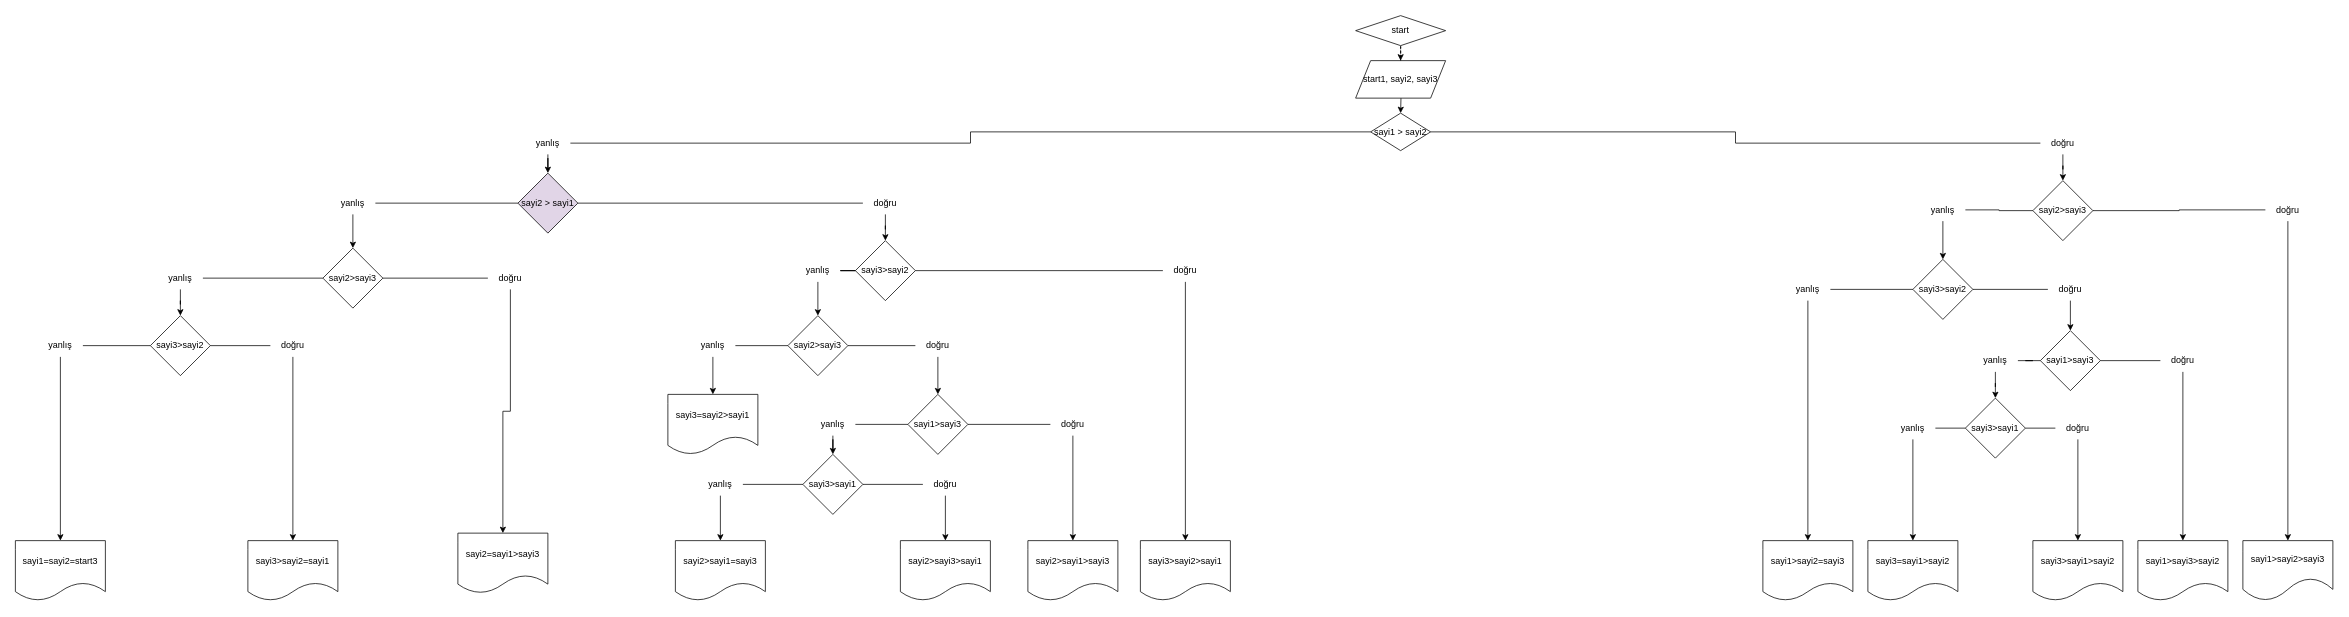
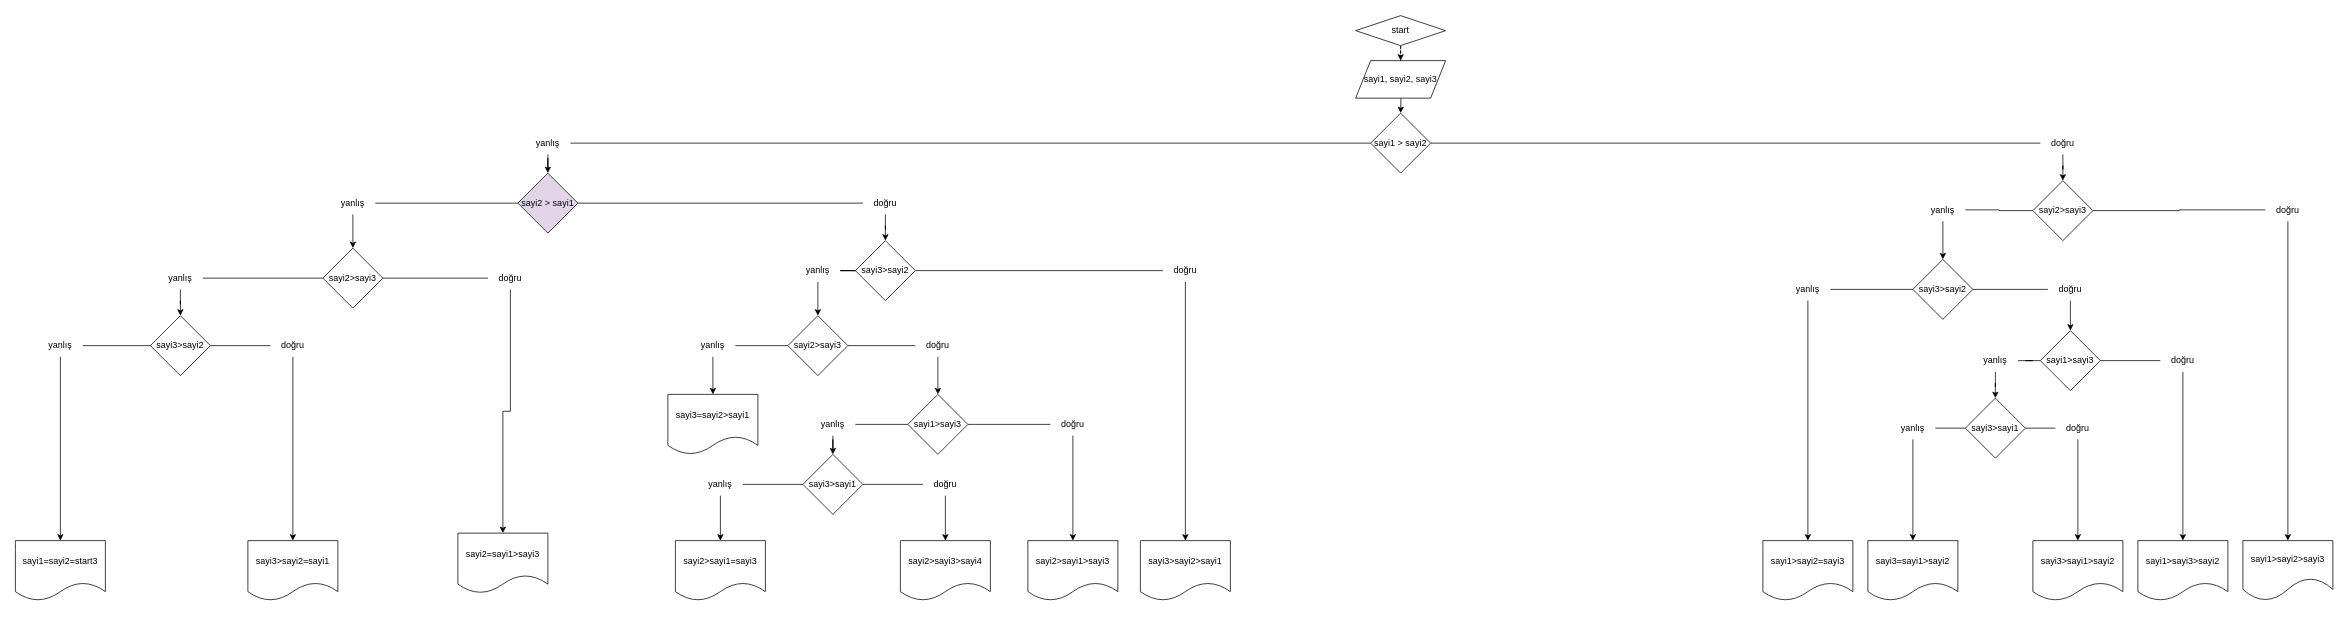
node "start1, sayi2, sayi3": label "start1, sayi2, sayi3" -> "sayi1, sayi2, sayi3"
node "sayi1 > sayi2": size 60x38 -> 60x60
node "sayi2>sayi3>sayi1": label "sayi2>sayi3>sayi1" -> "sayi2>sayi3>sayi4"
